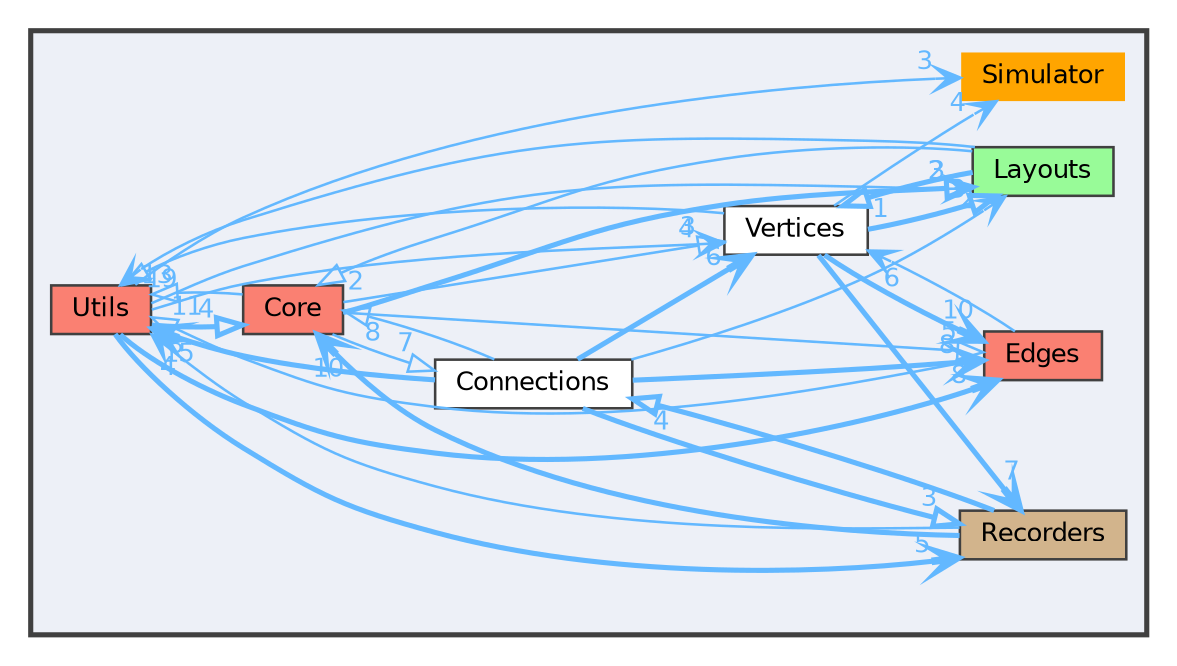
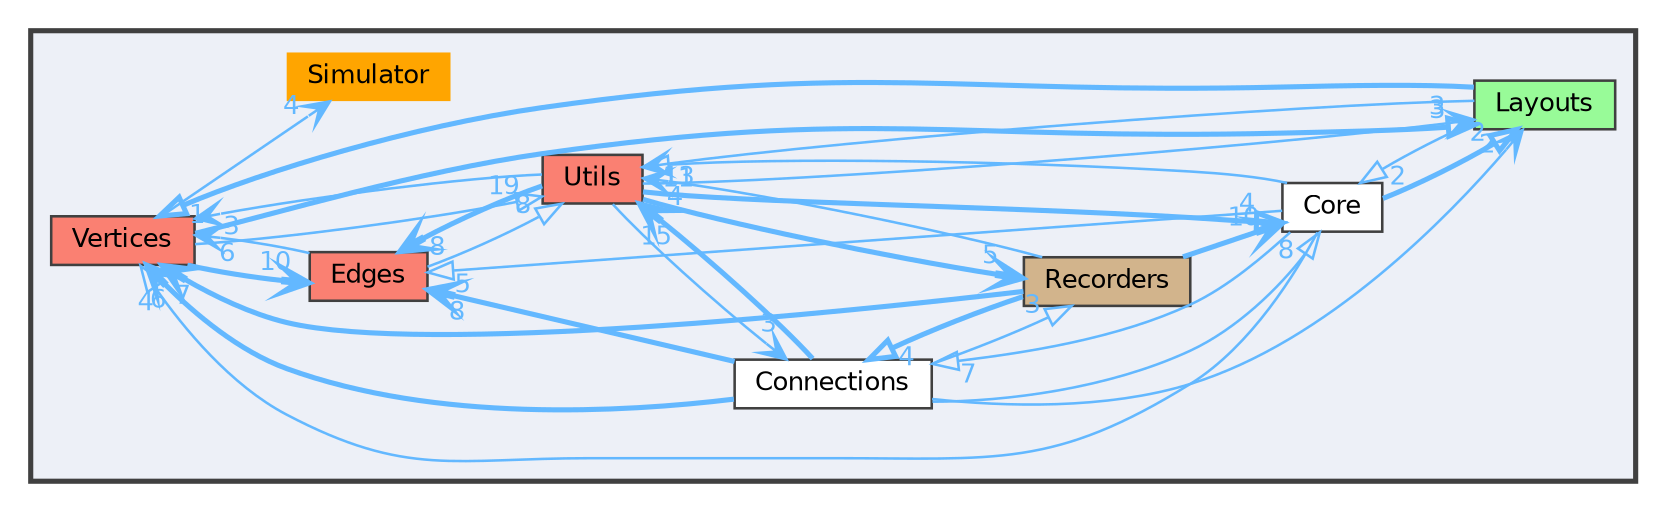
edge "Utils" -> "Simulator": now "Utils" -> "Connections"
node "Vertices": fillcolor white -> salmon
node "Core": fillcolor salmon -> white
edge "Vertices" -> "Recorders": reversed
edge "Connections" -> "Recorders": style bold -> solid
